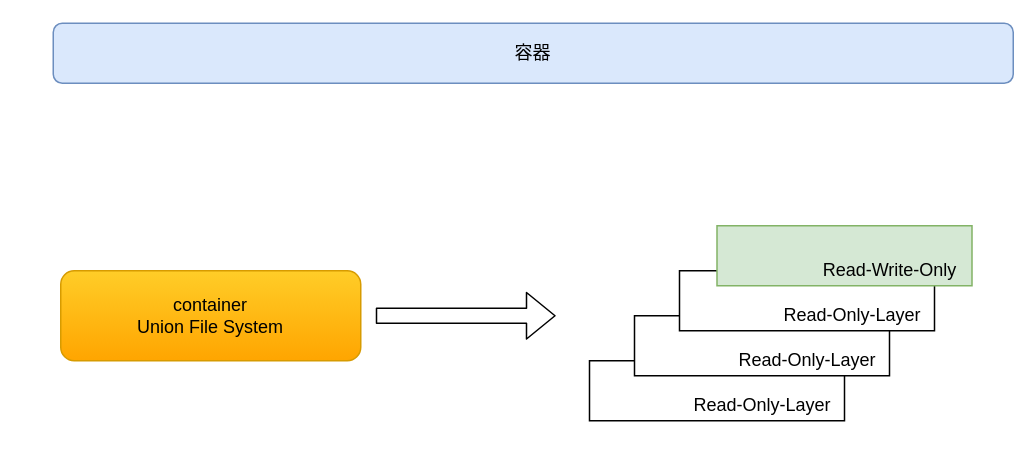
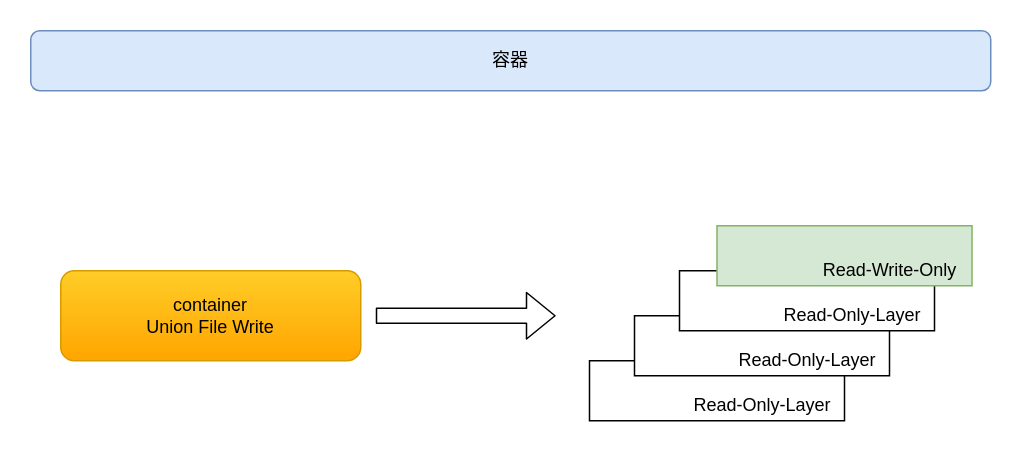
node "容器": moved (533, 53) -> (511, 61)
node "container Union File System": label "container Union File System" -> "container Union File Write"
